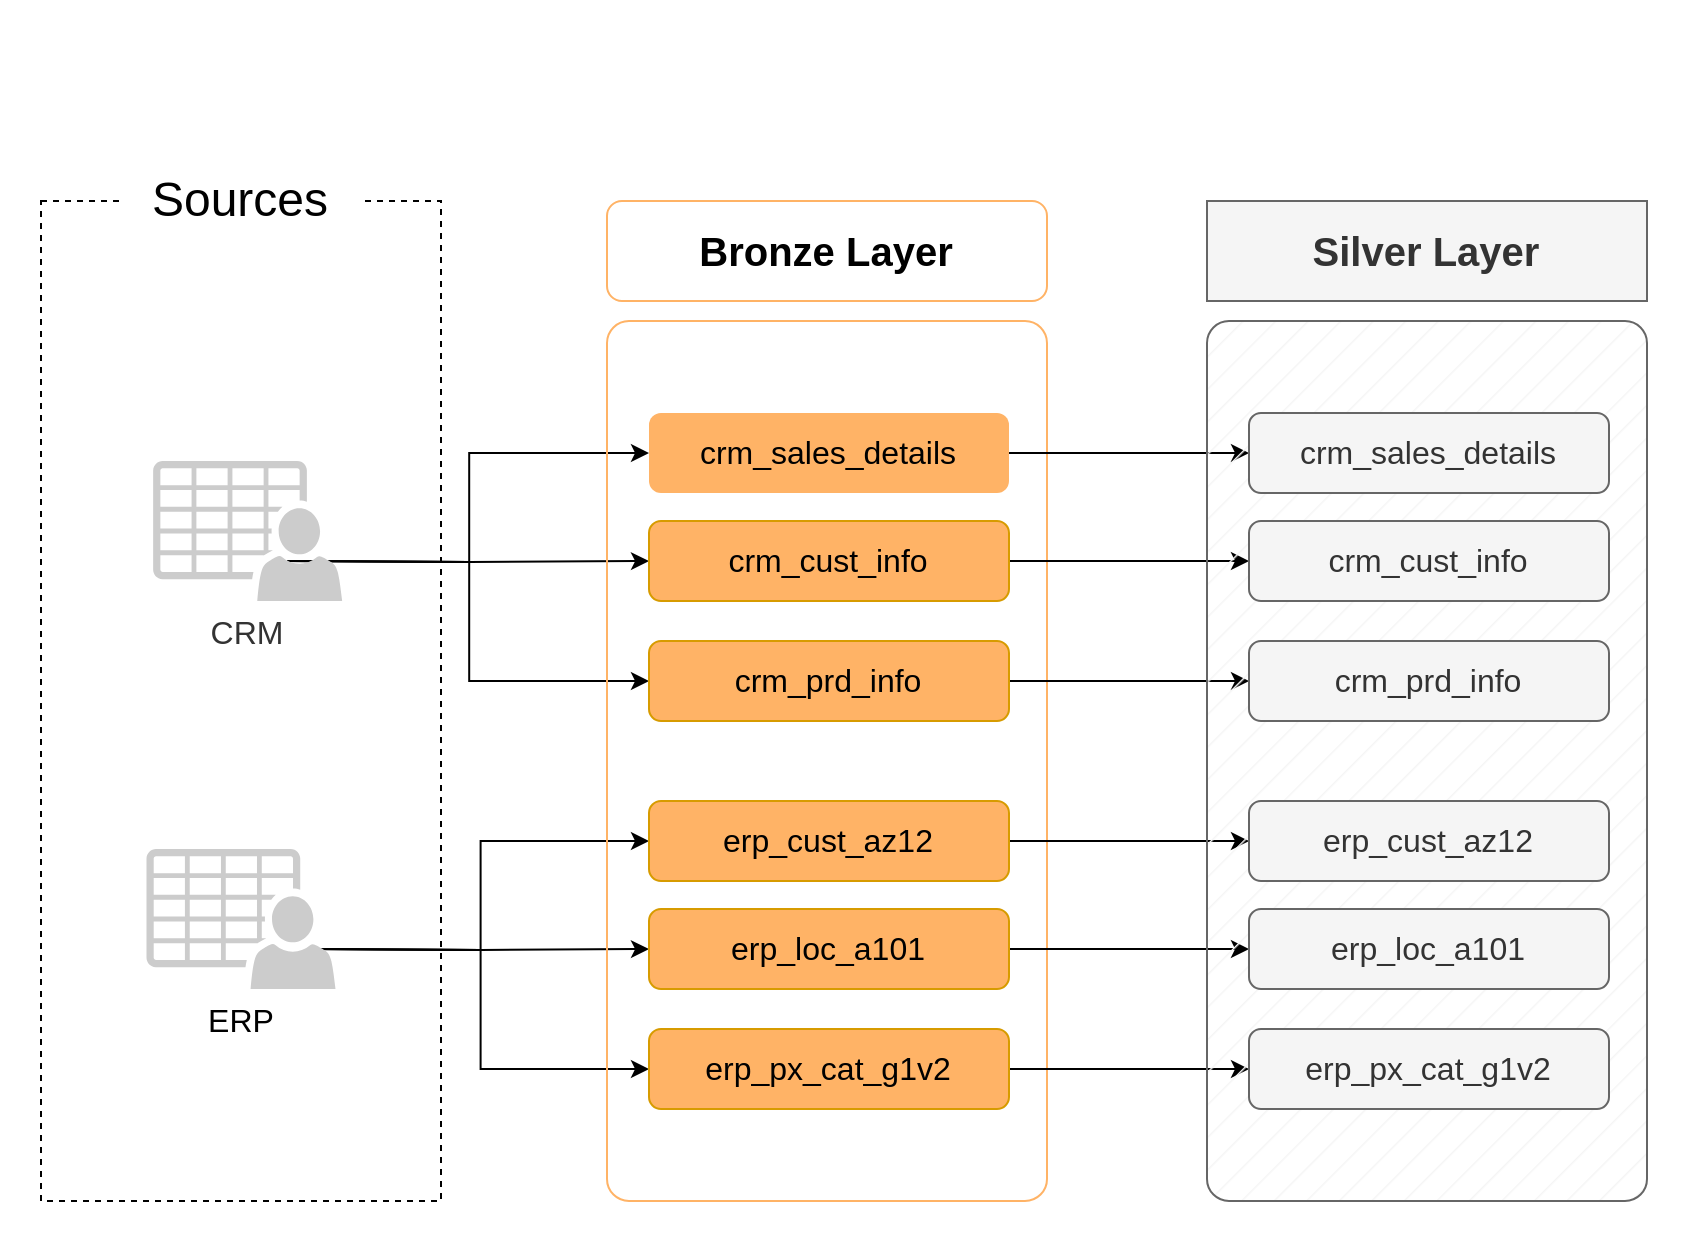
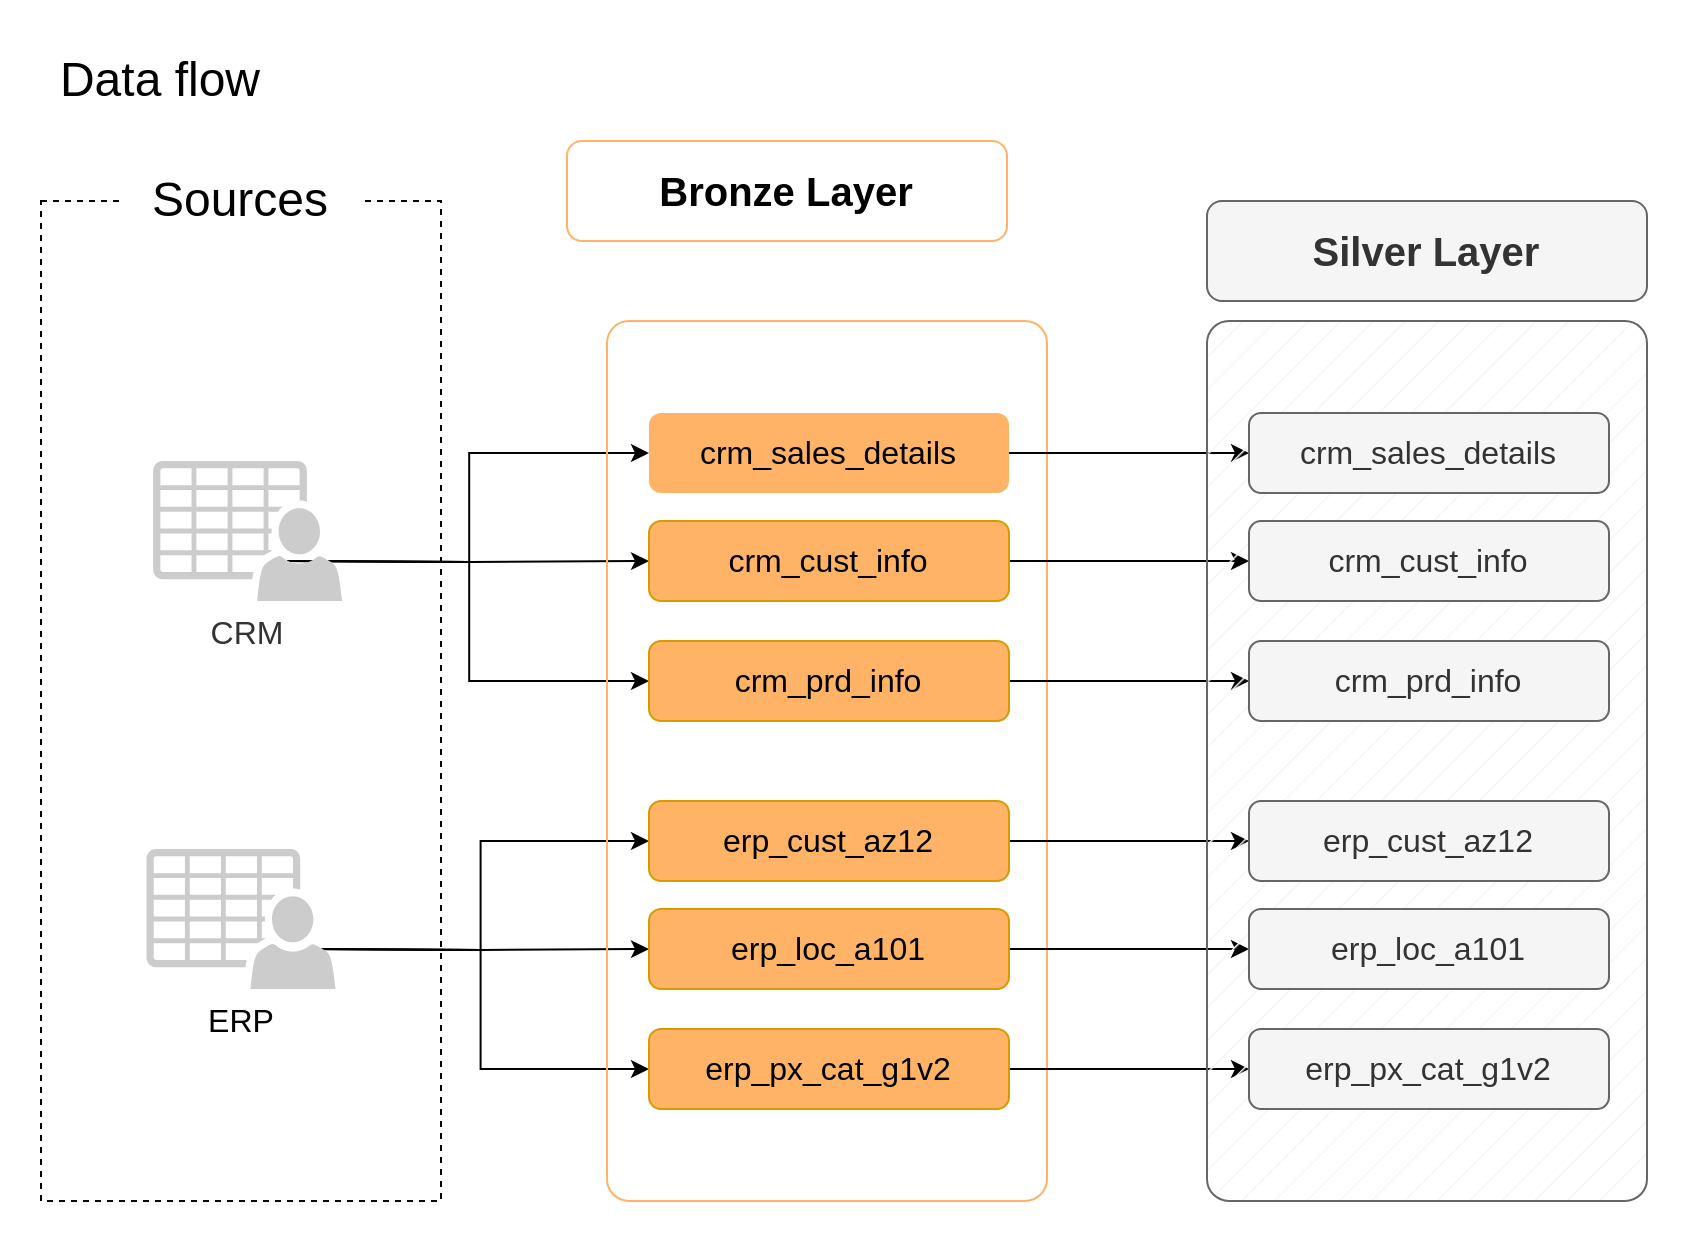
node "Data flow": added
node "Bronze Layer": moved (827, 251) -> (787, 191)
node "Silver Layer": shape rectangle -> rounded rectangle
